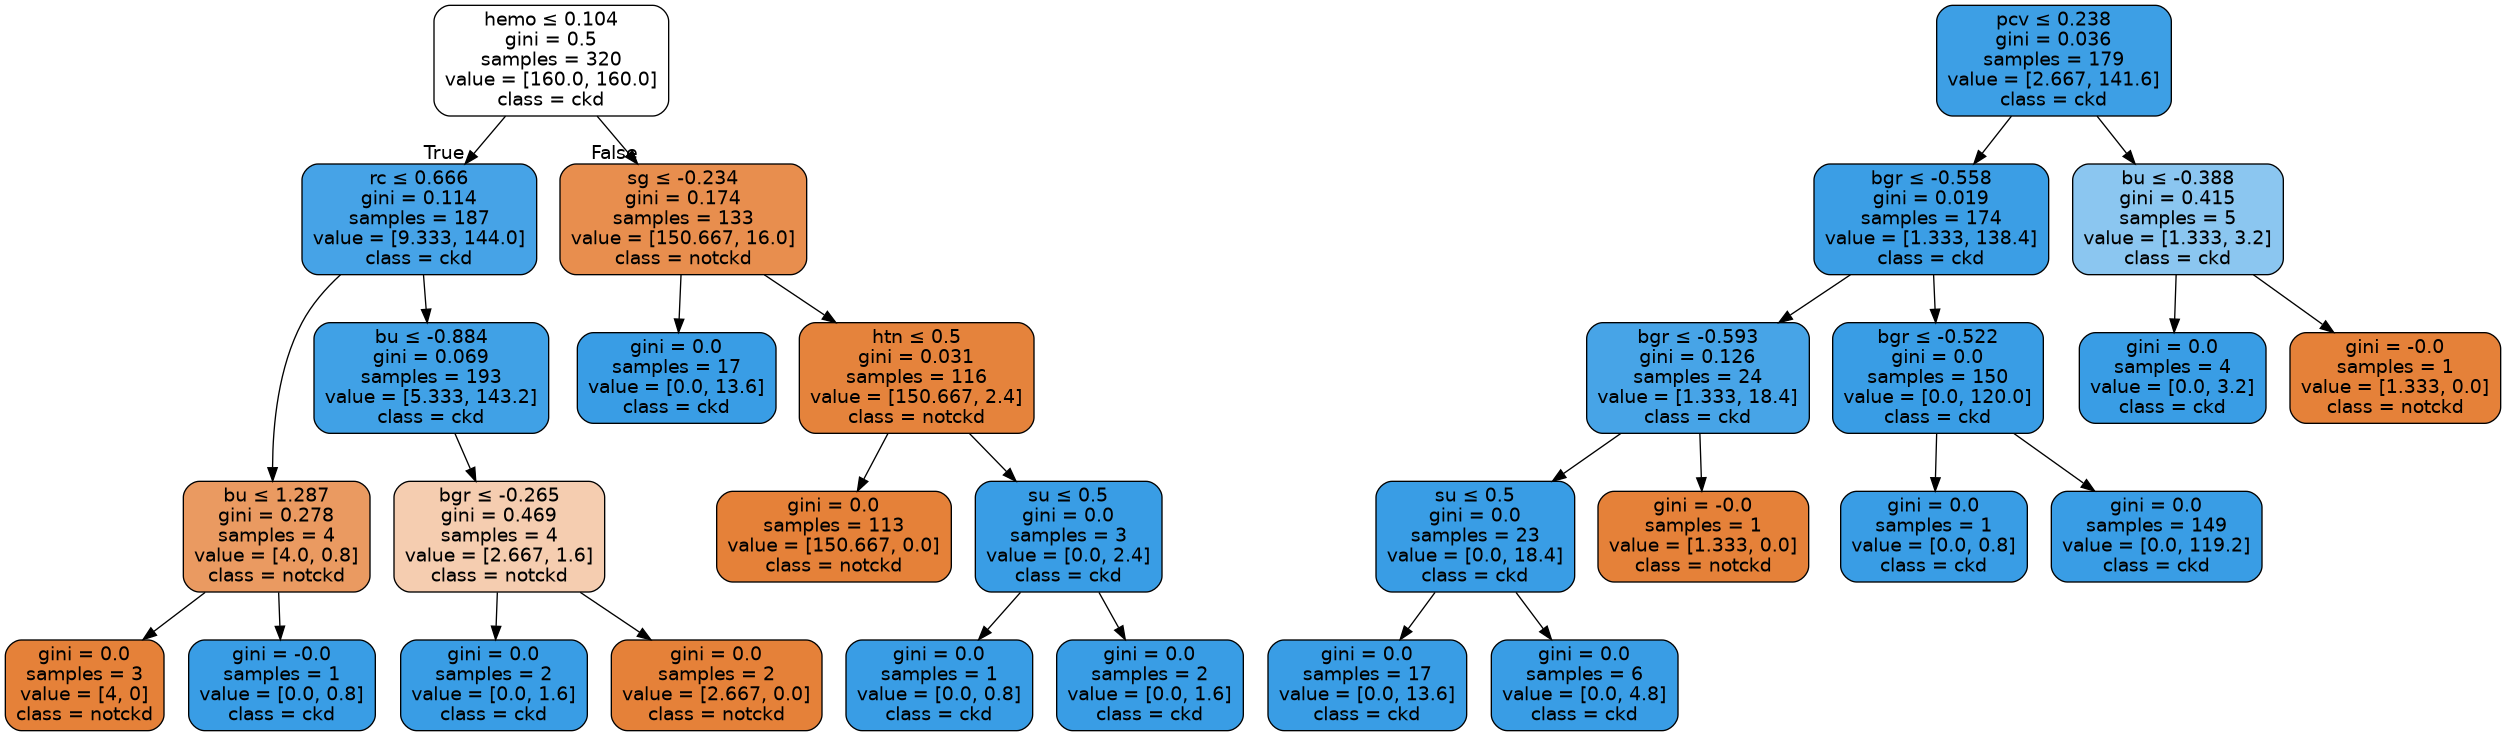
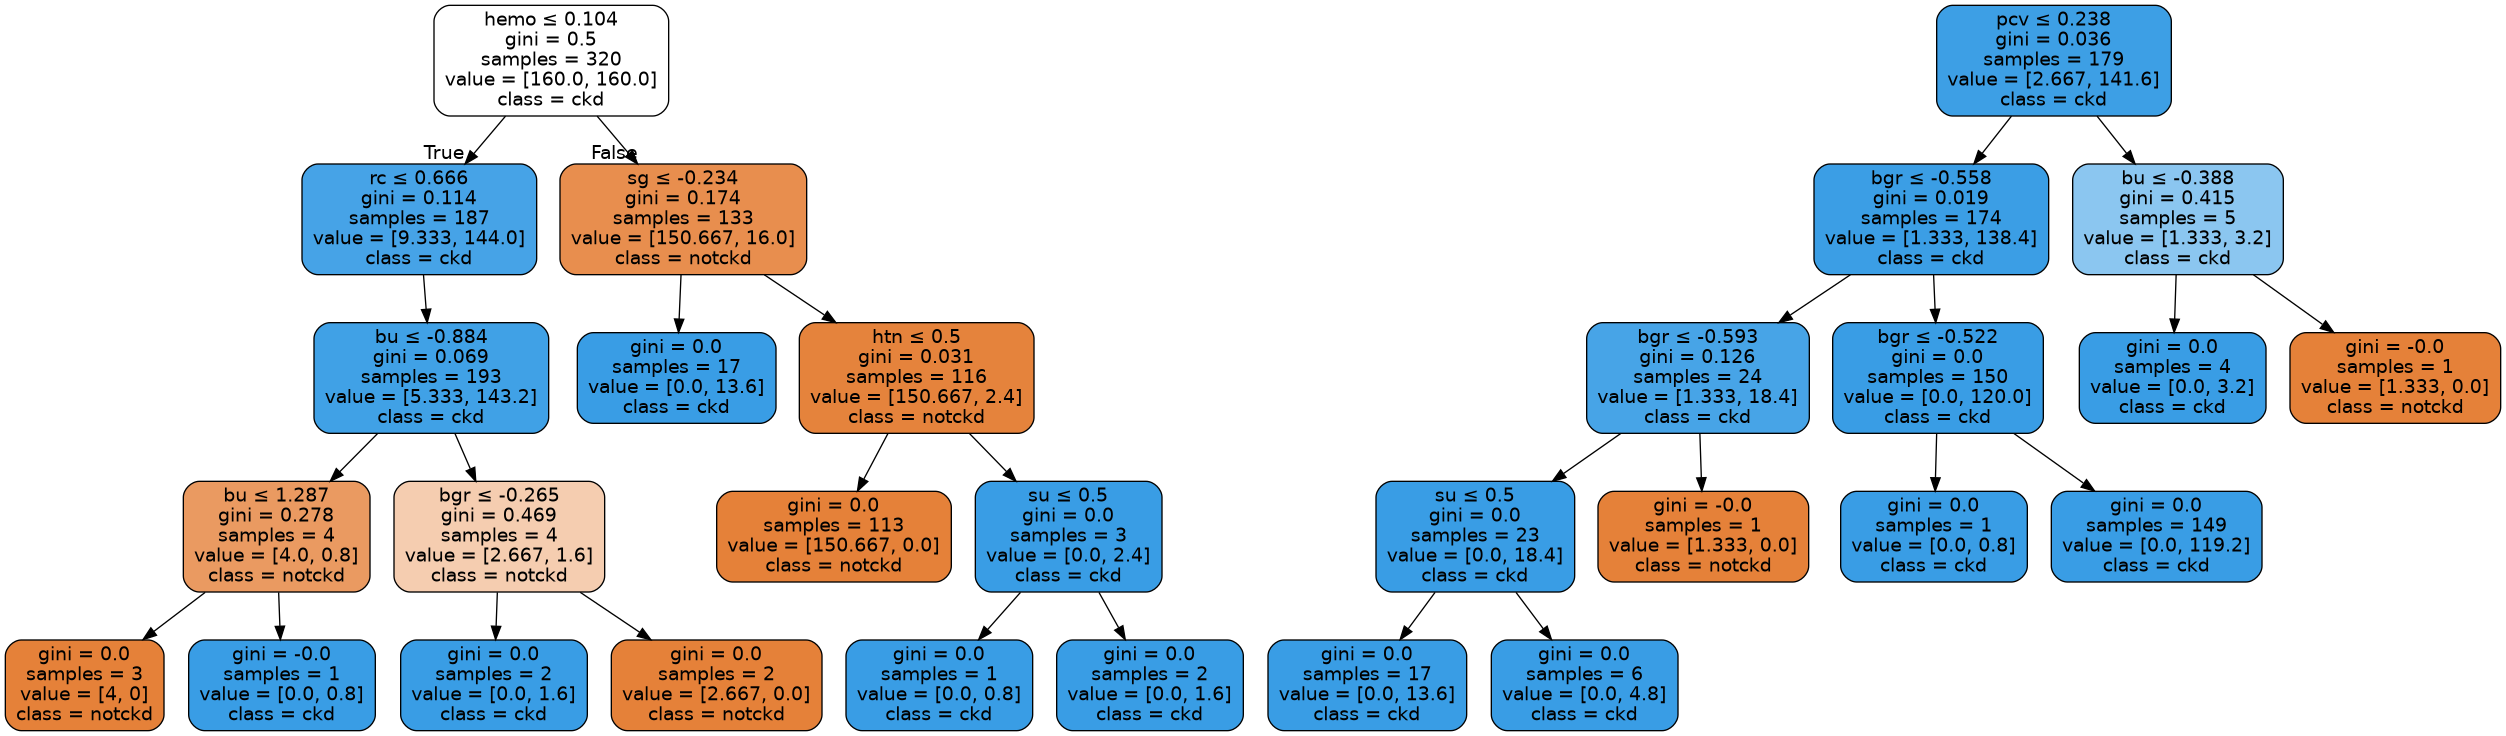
edge "rc ≤ 0.666" -> "bu ≤ 1.287": now "bu ≤ -0.884" -> "bu ≤ 1.287"
